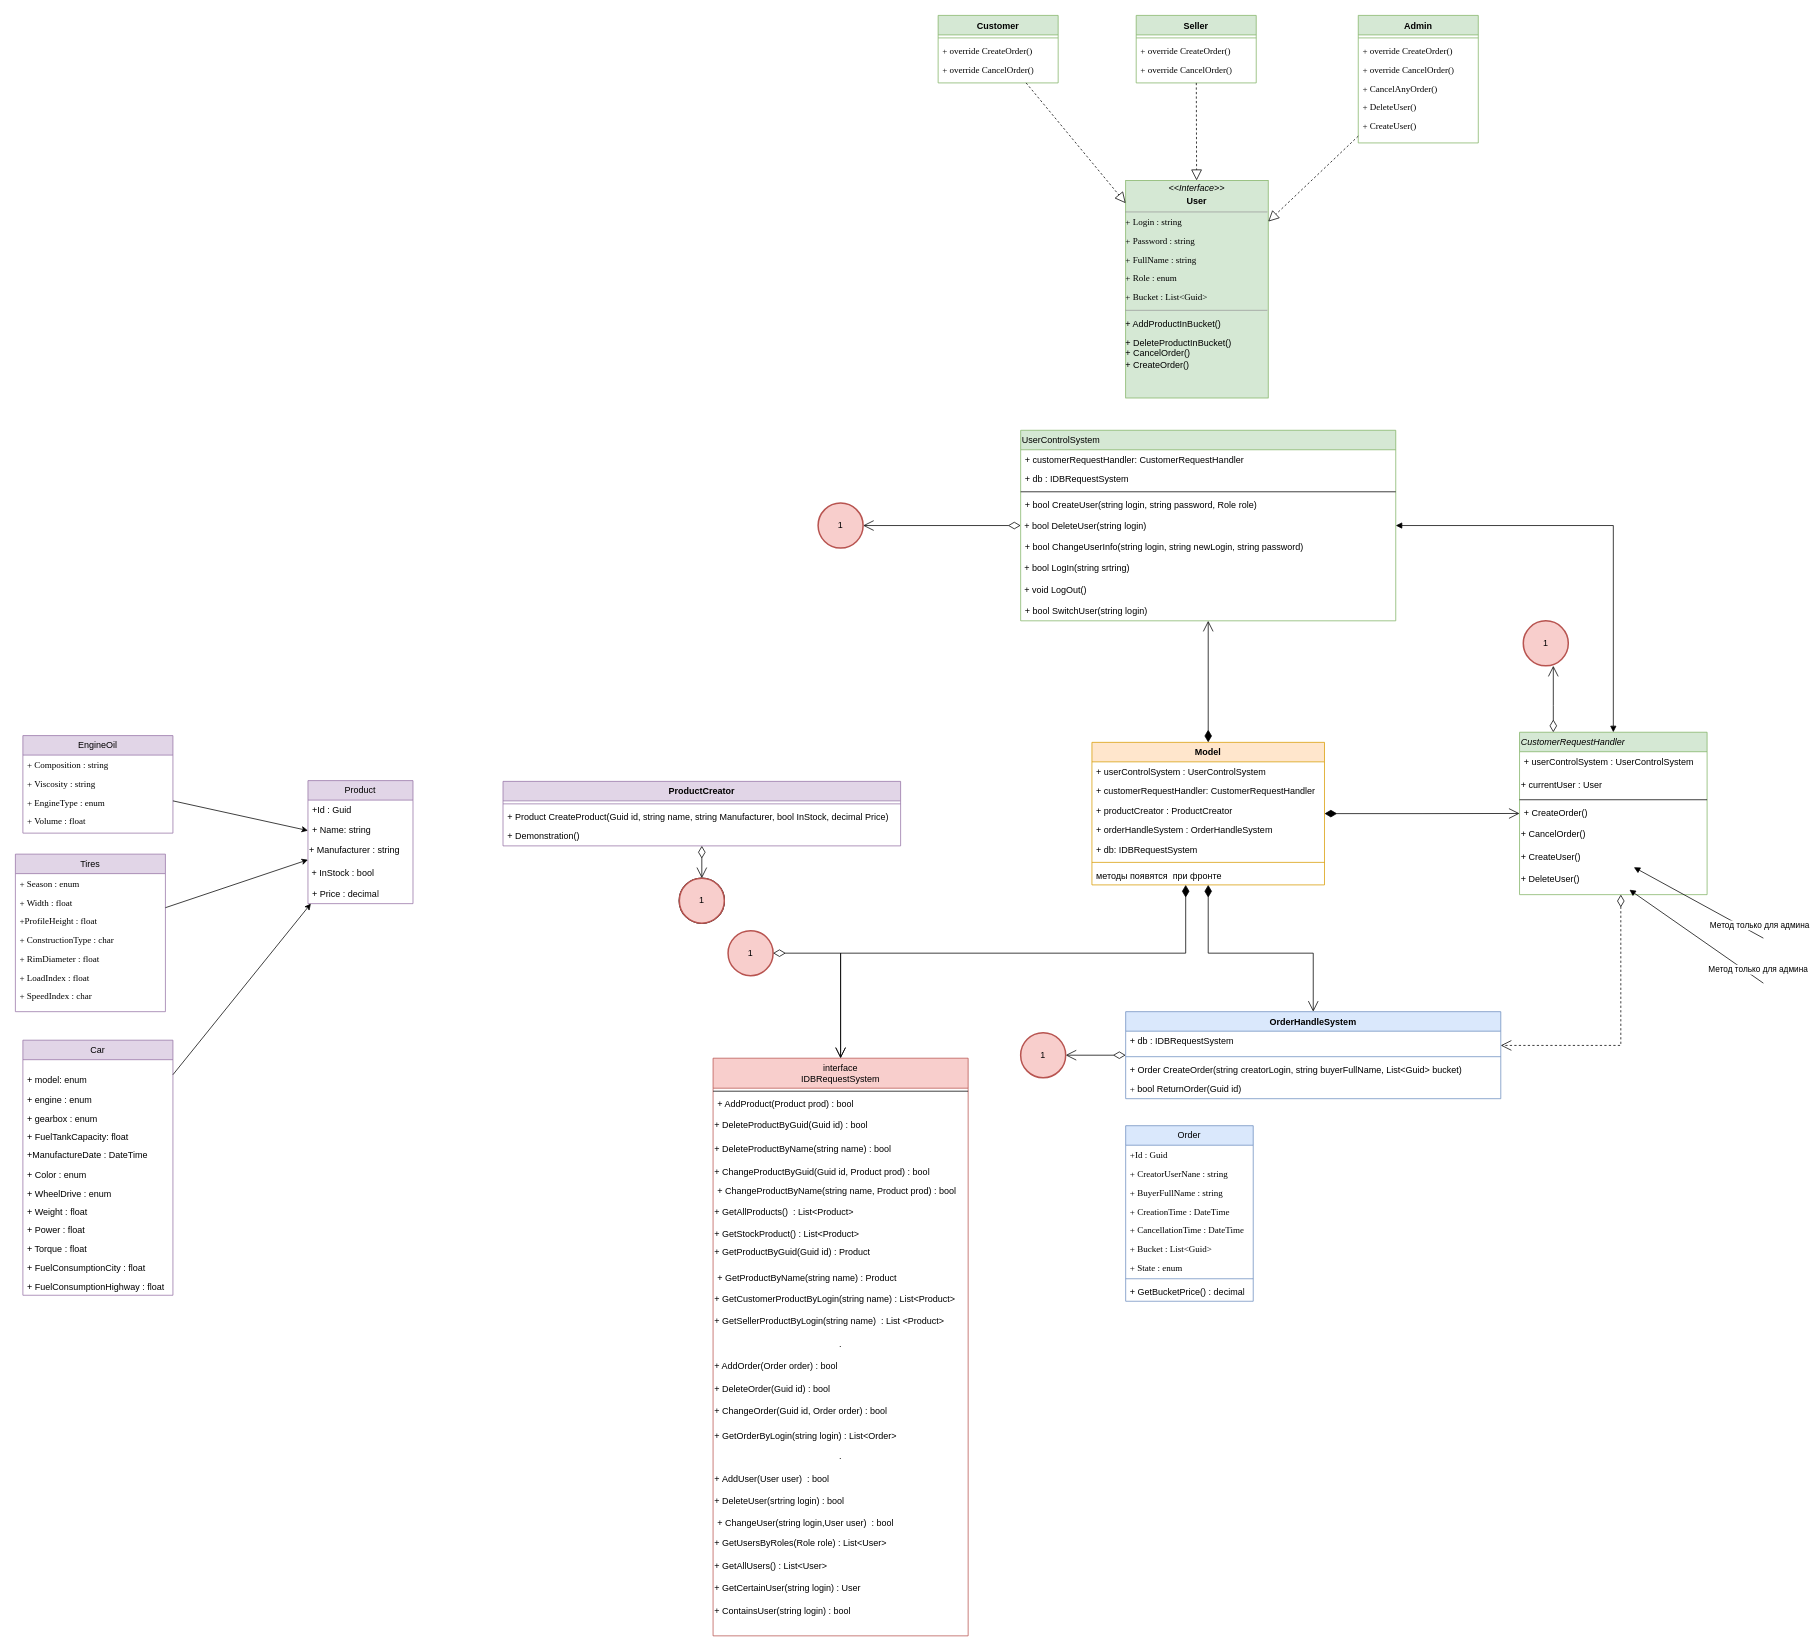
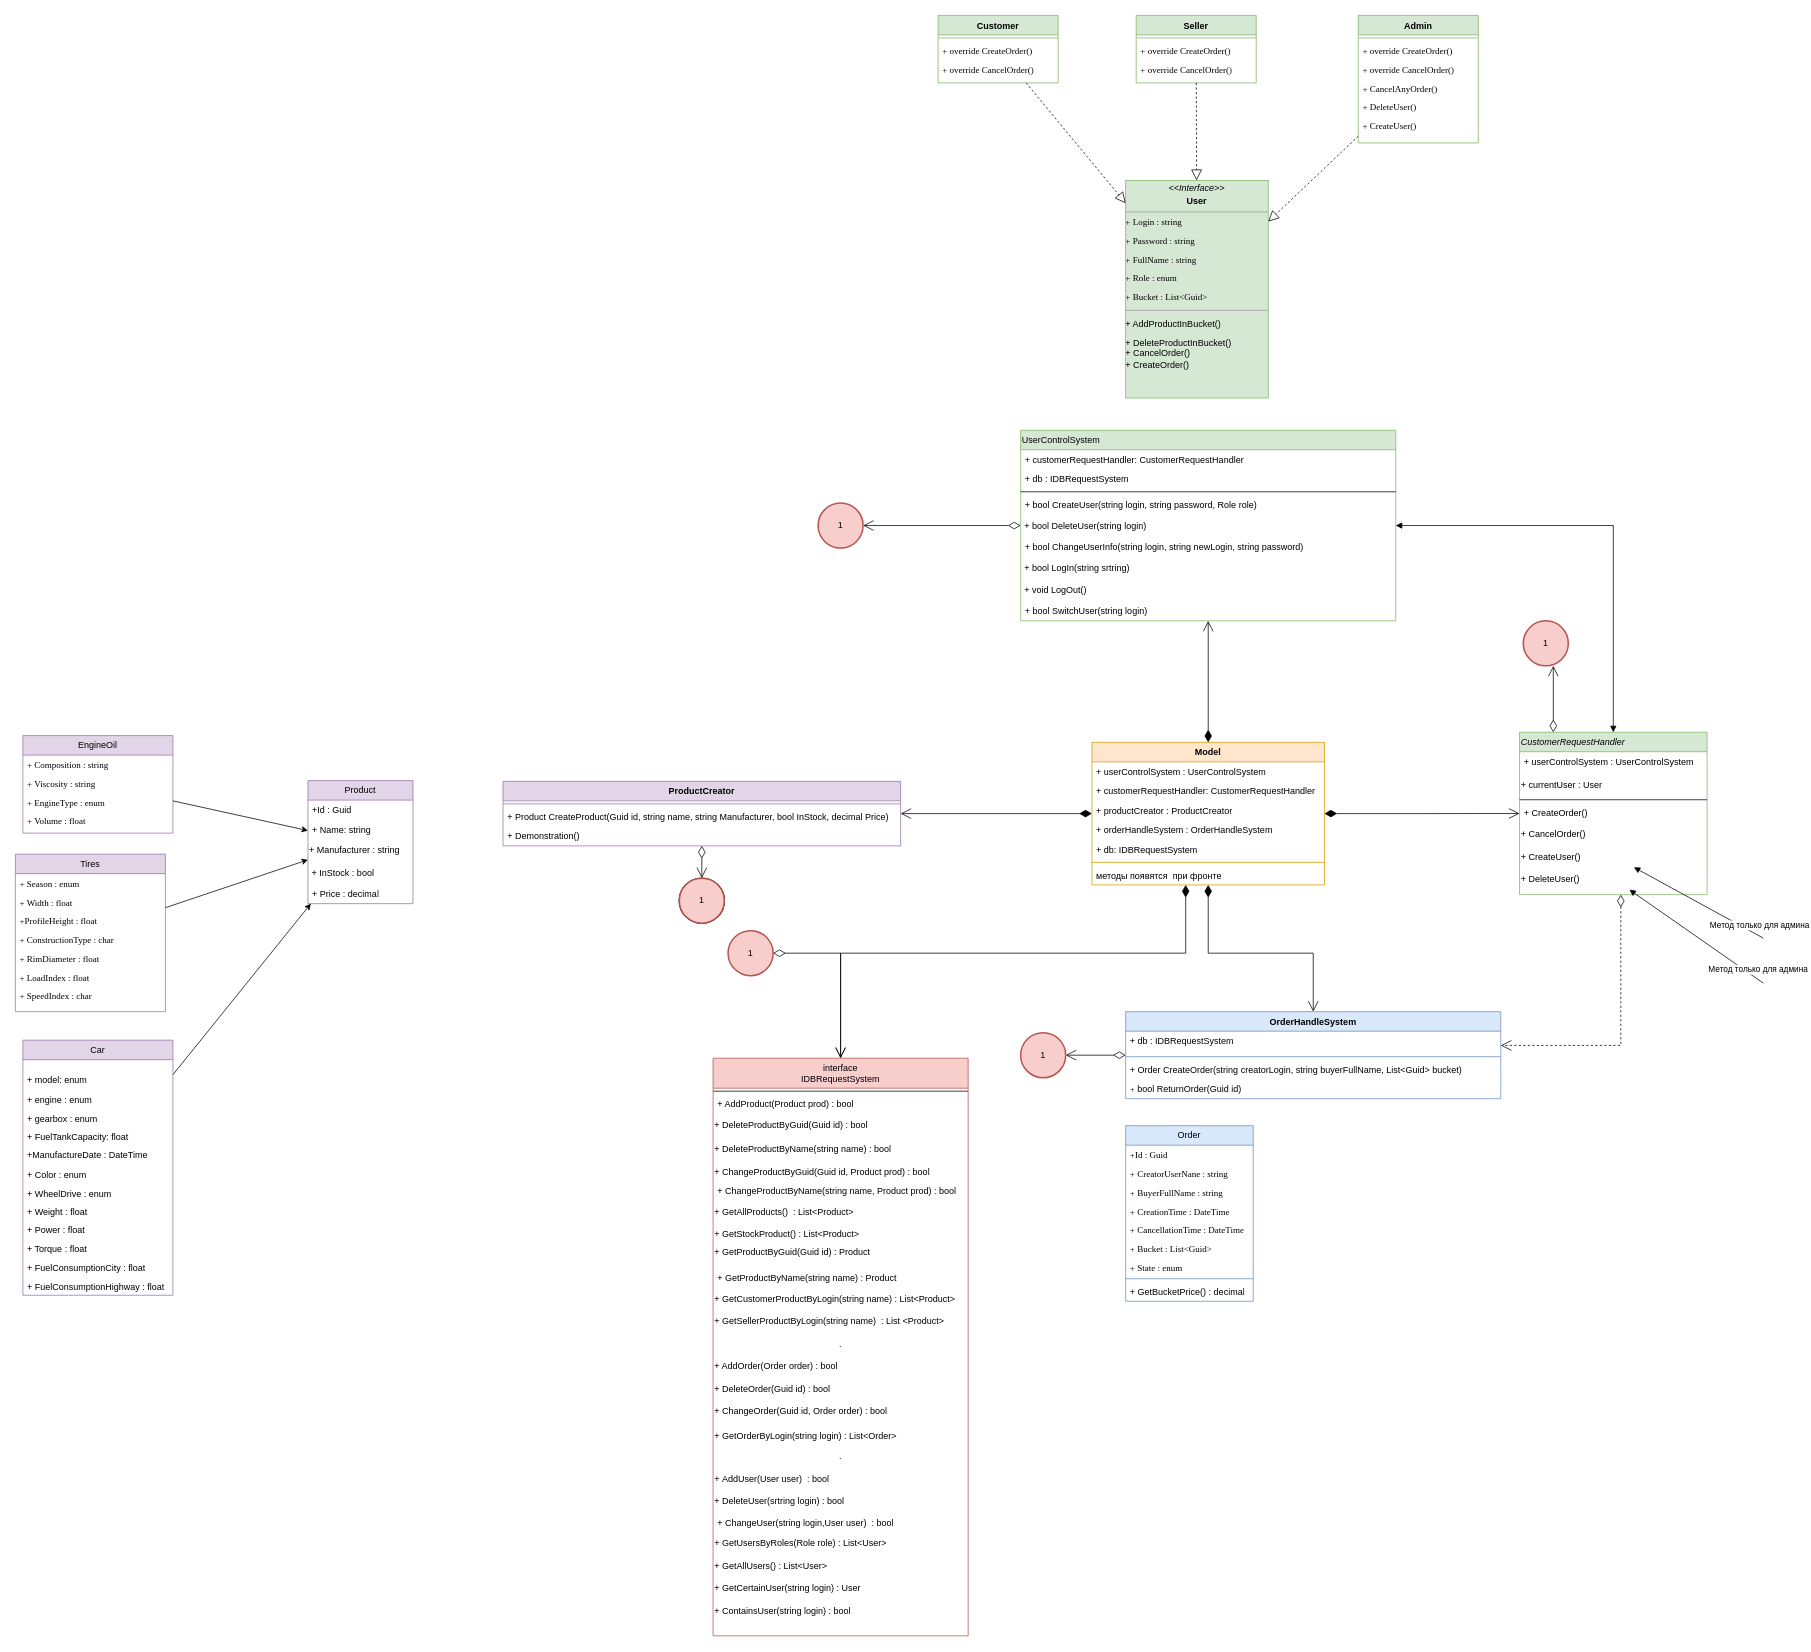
edge "ProductCreator" -- "Model": added
